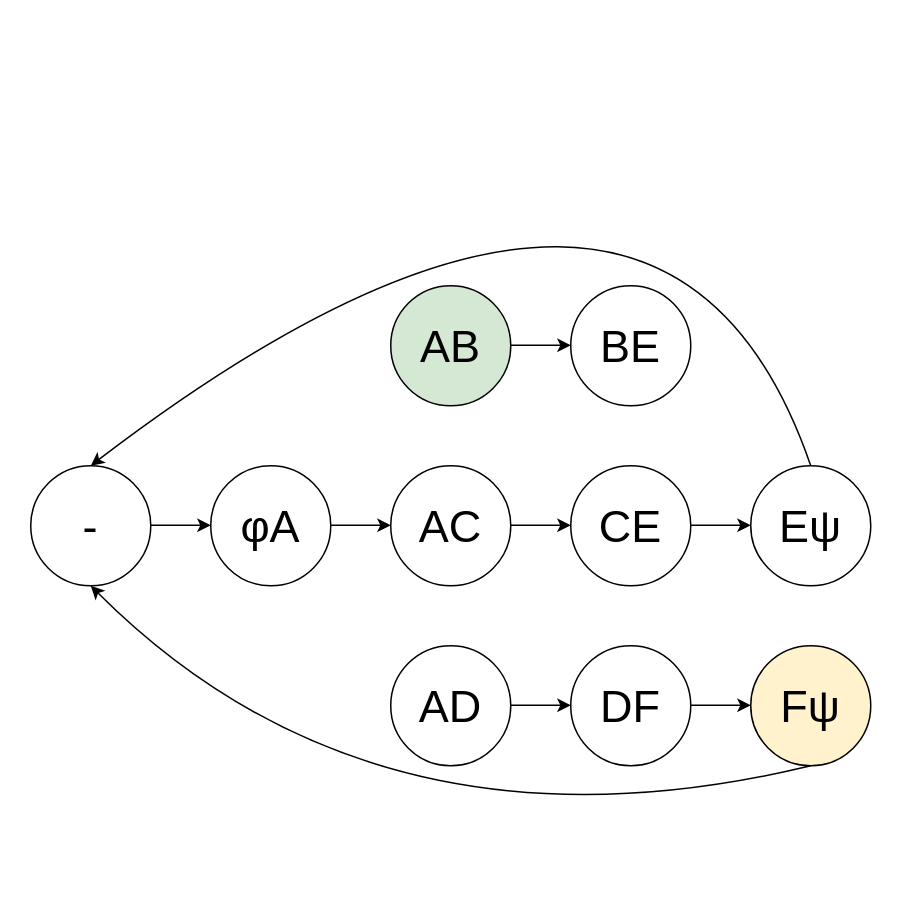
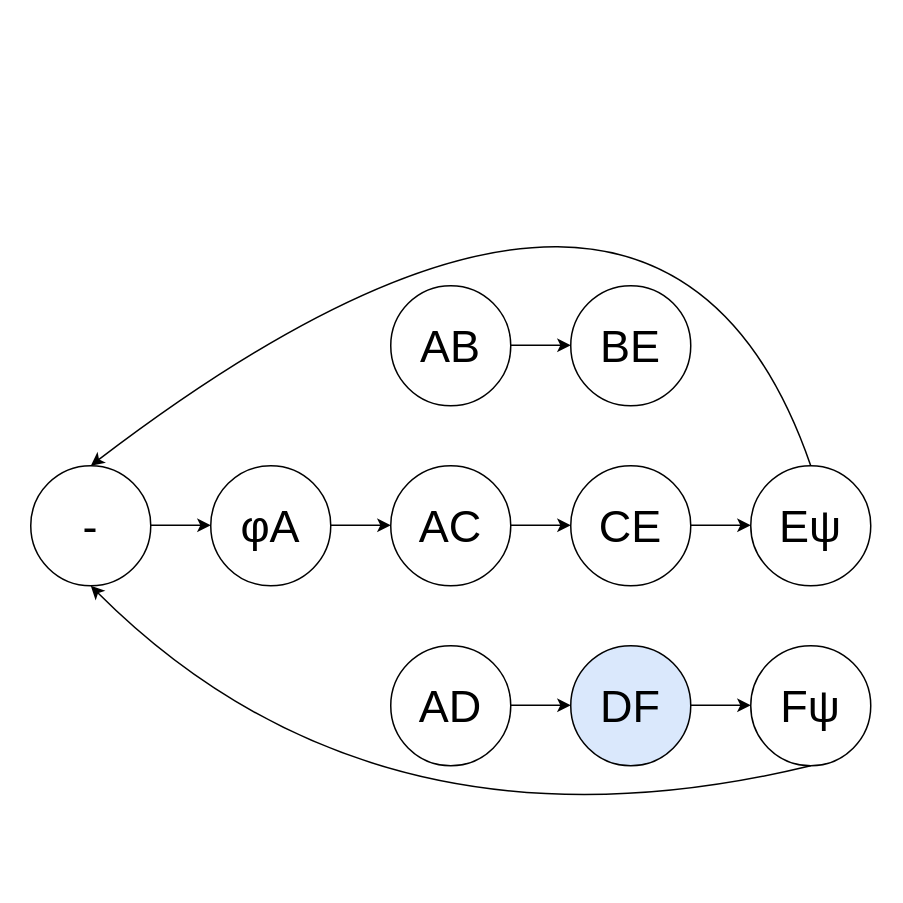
node "AB": fillcolor #d5e8d4 -> #ffffff
node "DF": fillcolor #ffffff -> #dae8fc
node "Fψ": fillcolor #fff2cc -> #ffffff
